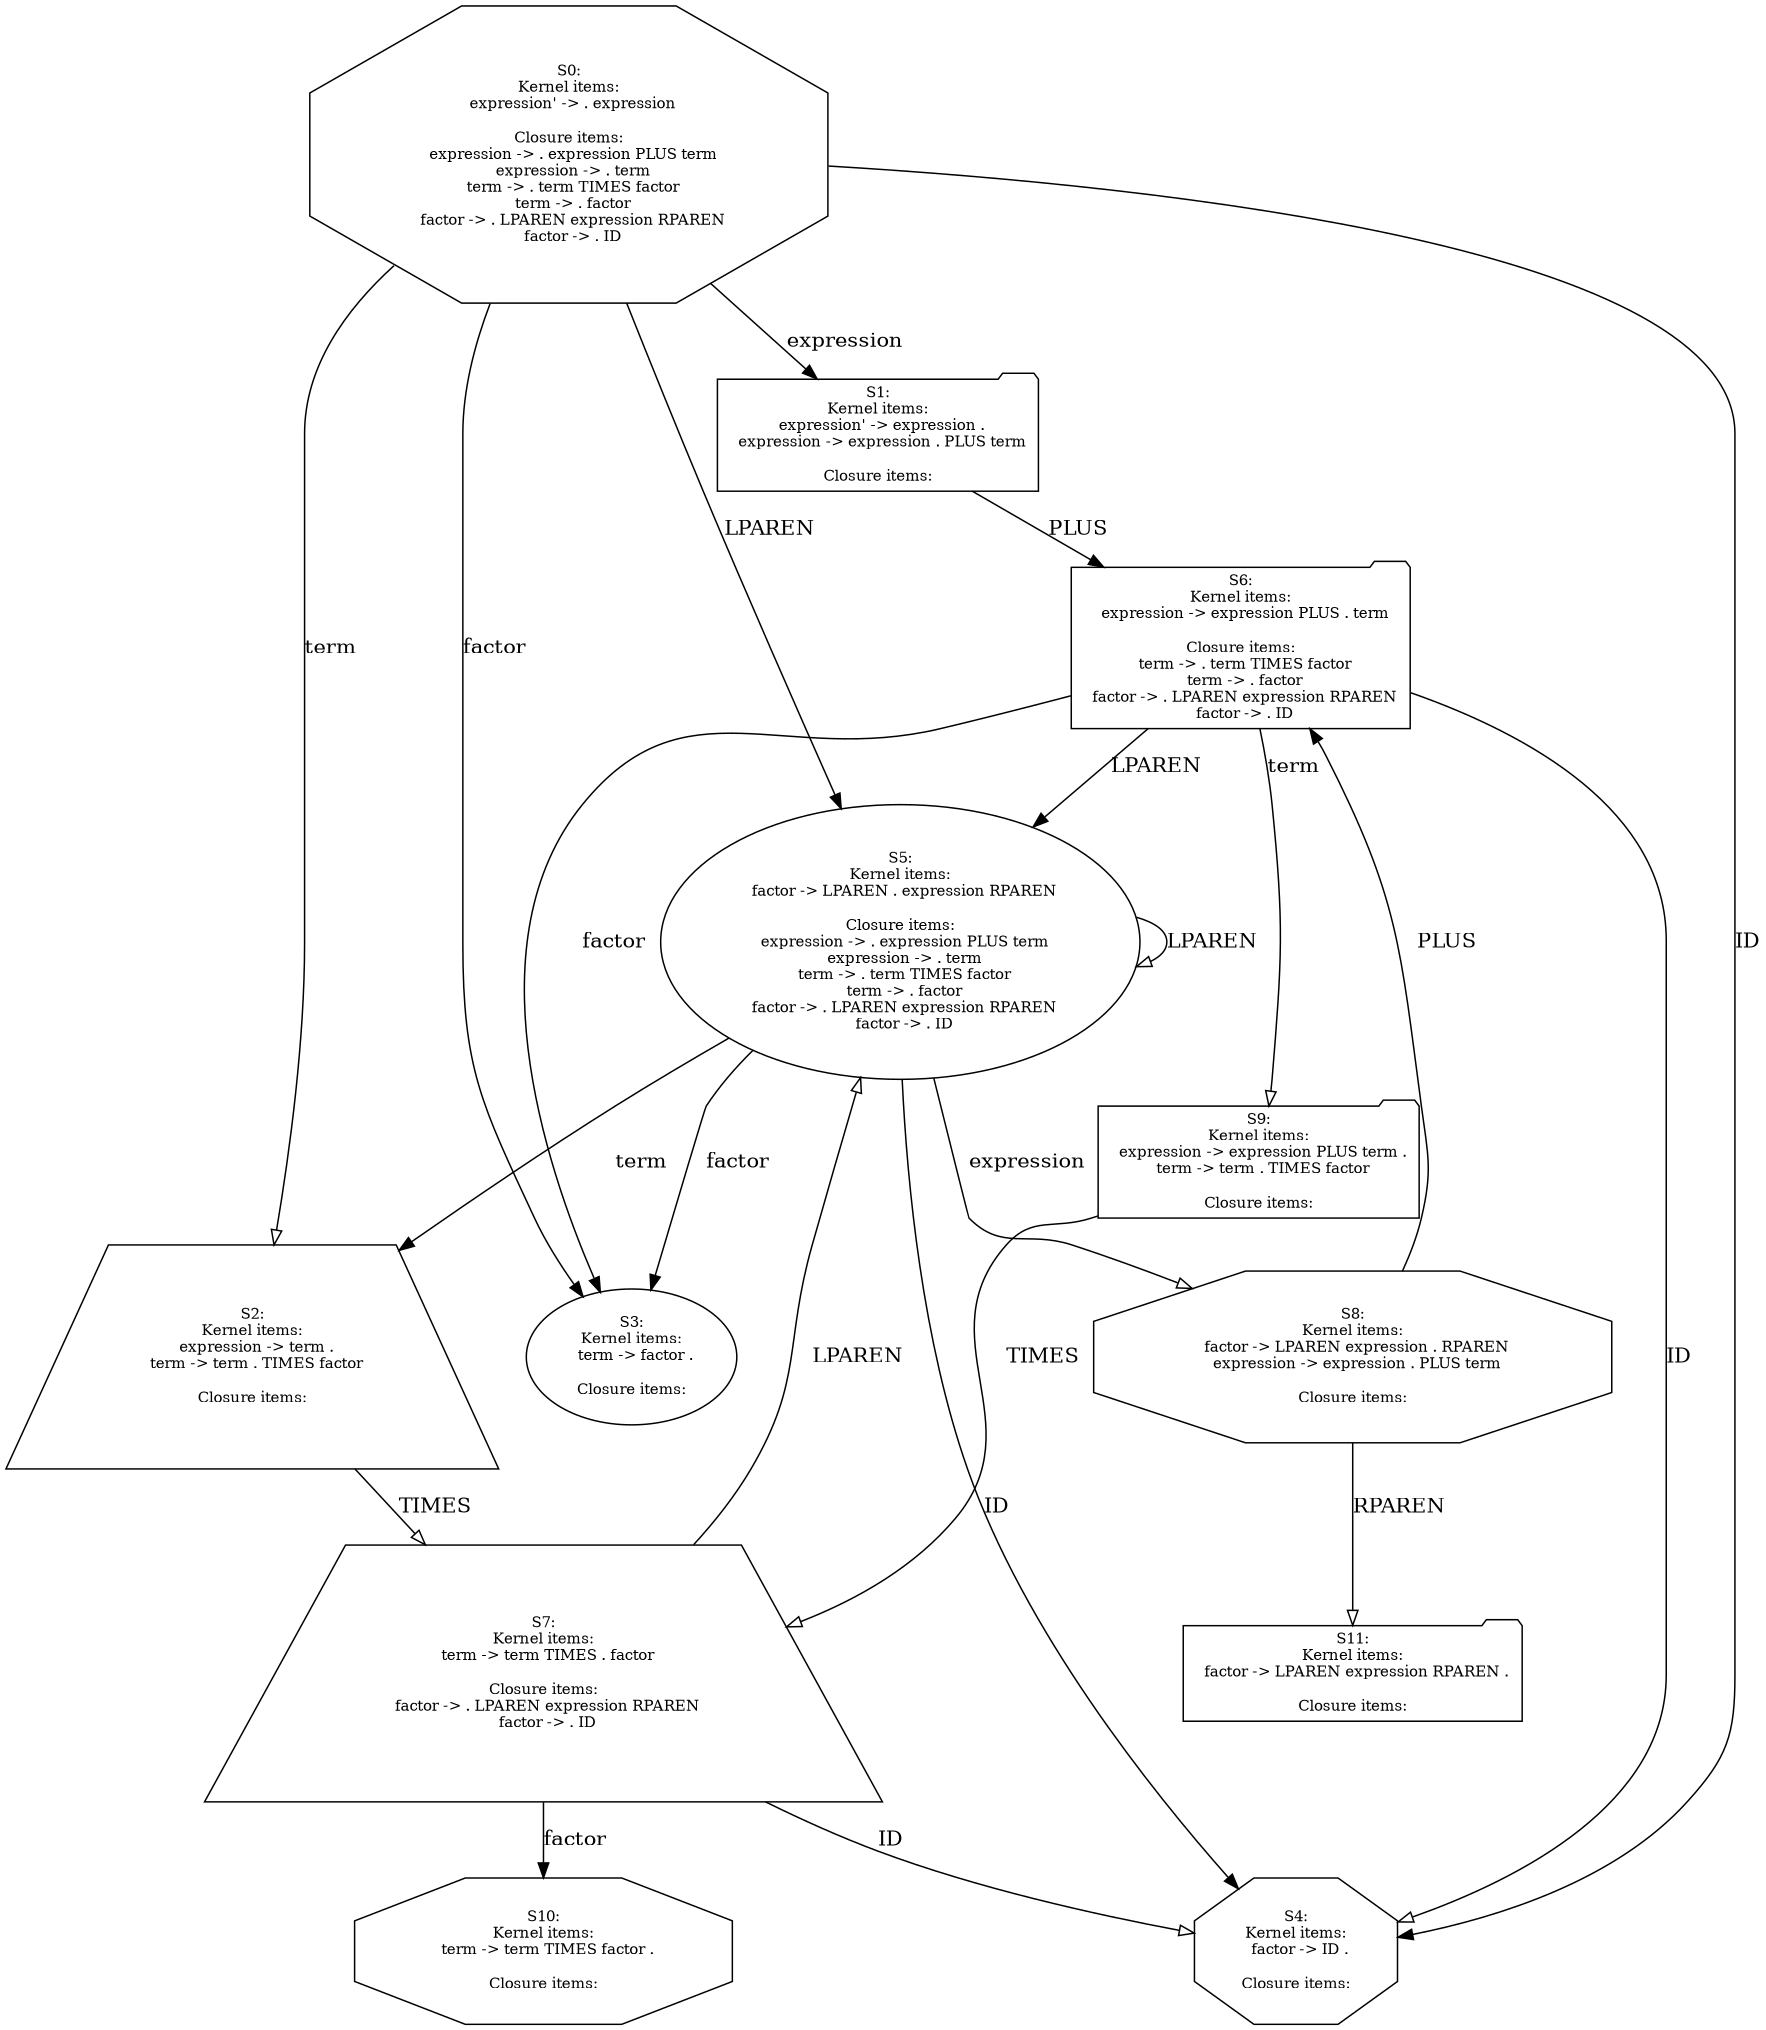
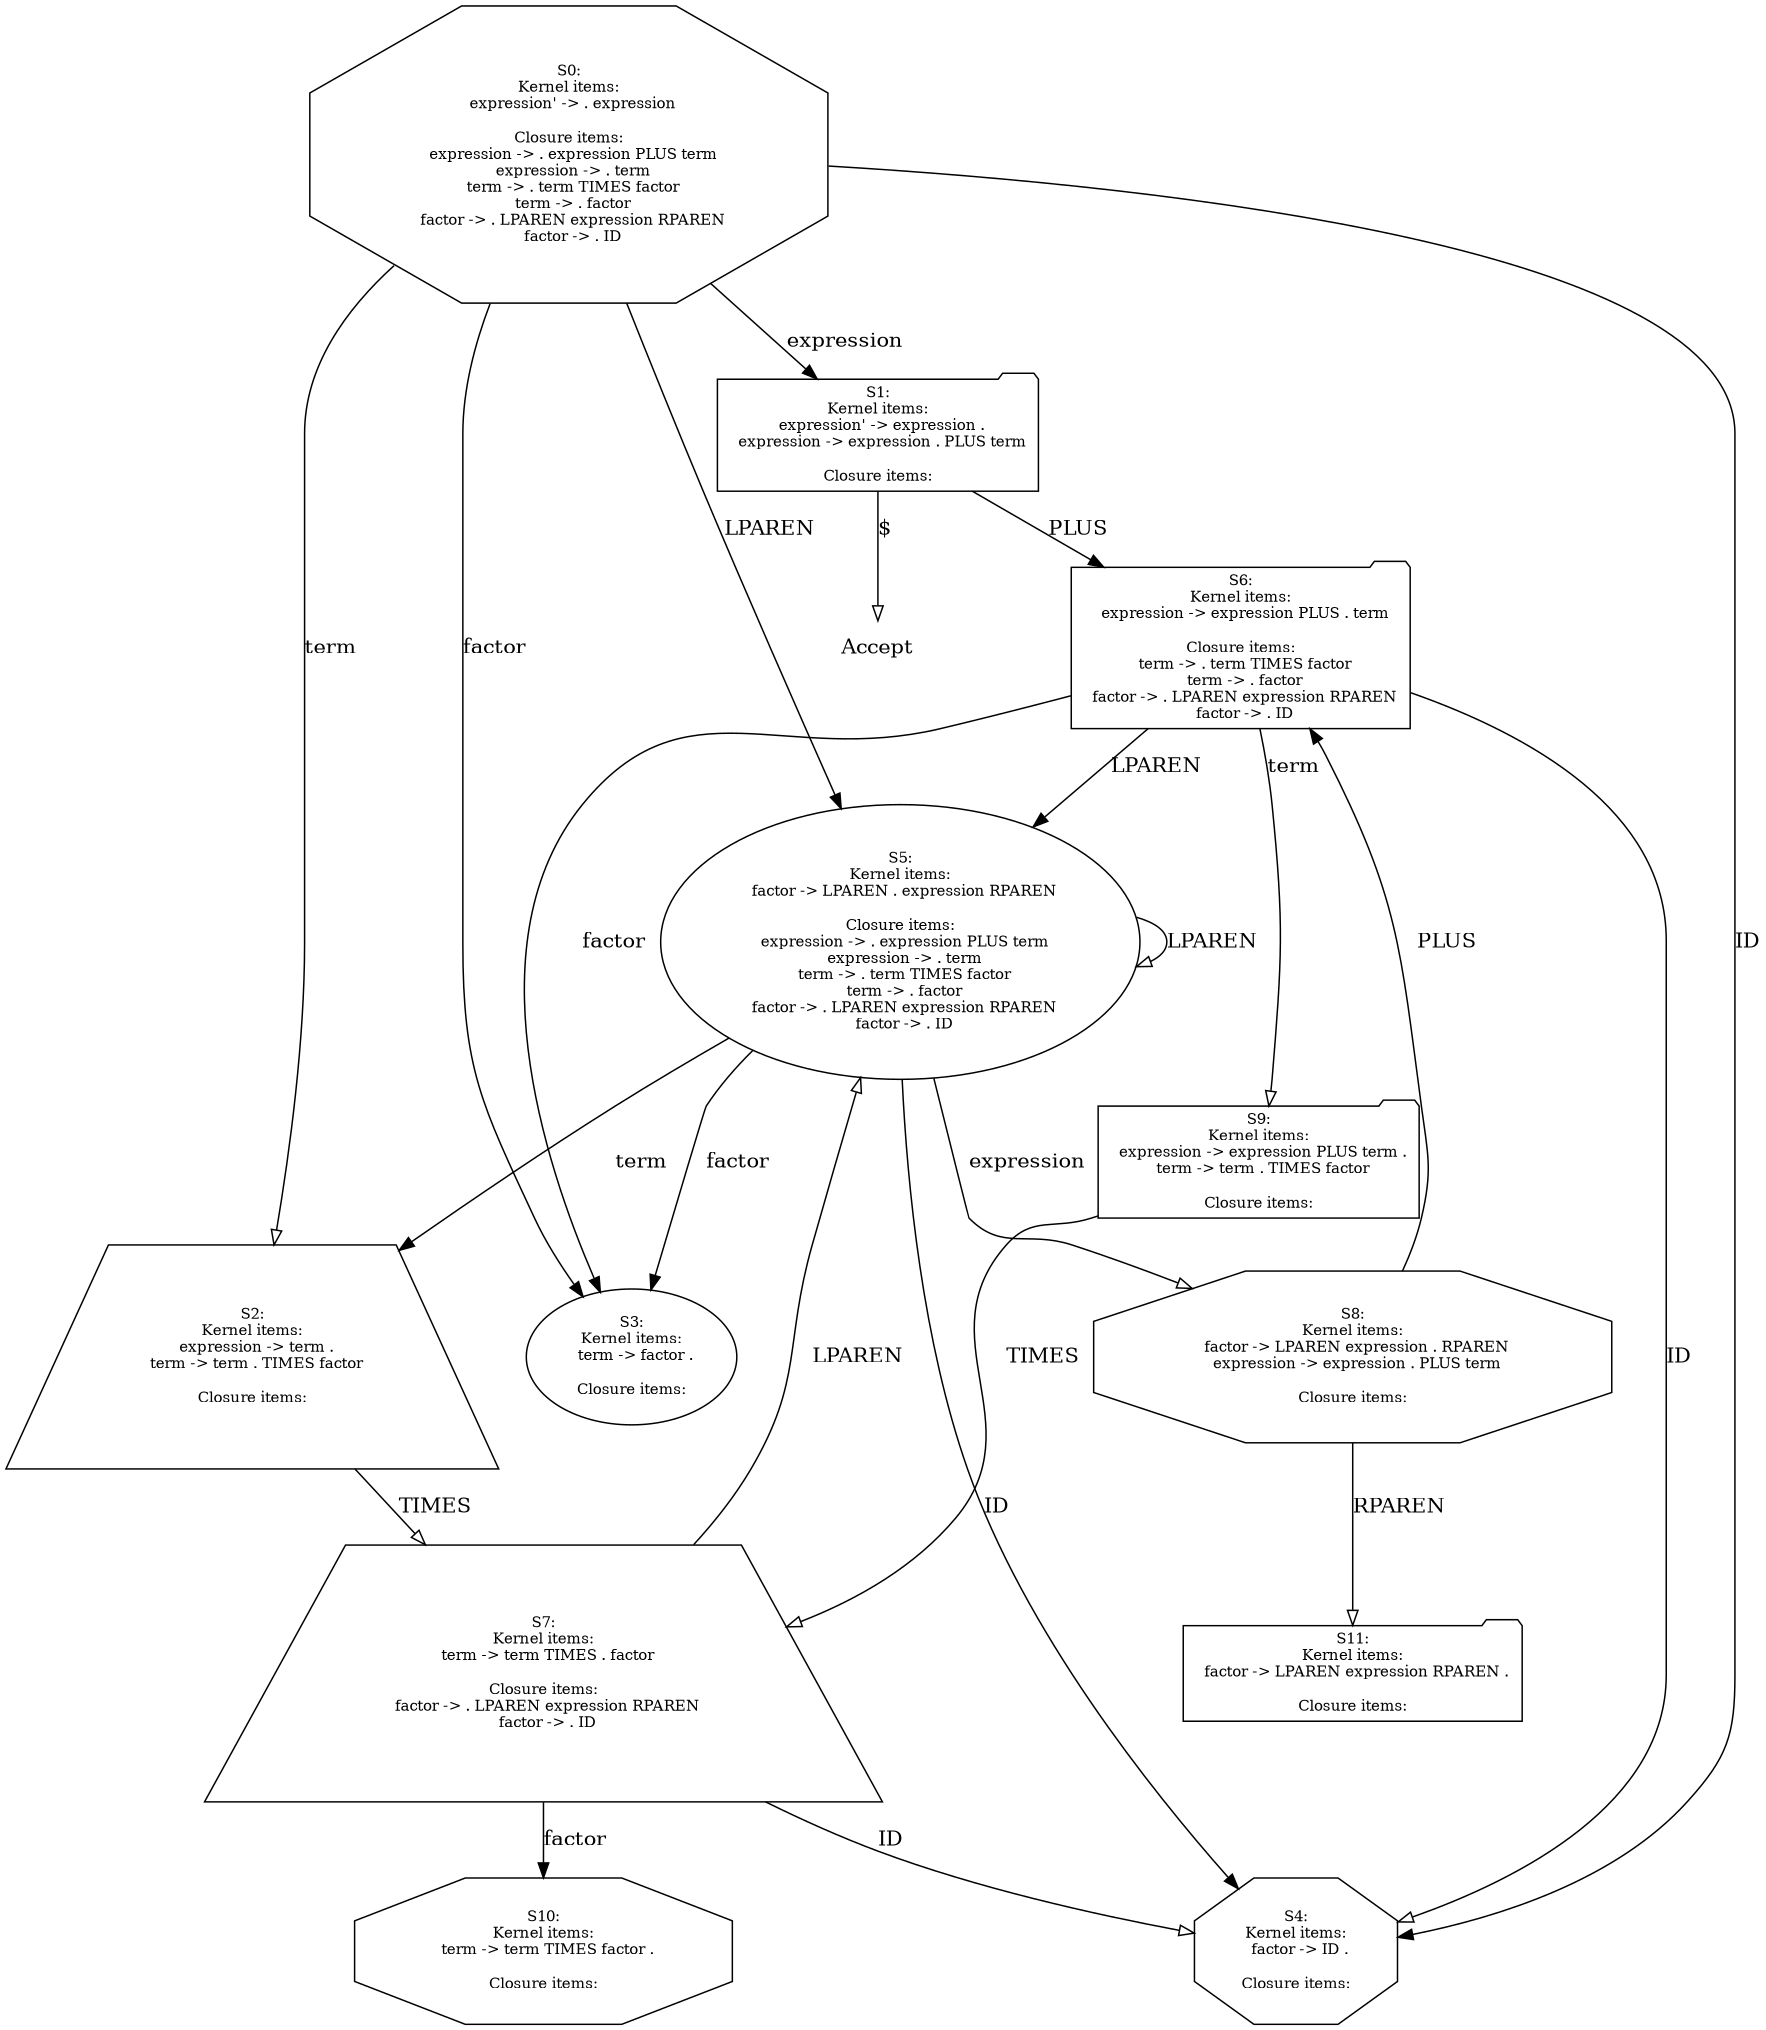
node "Accept": added
